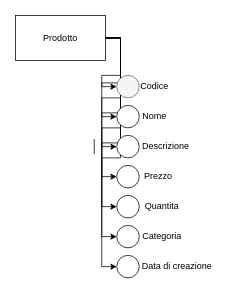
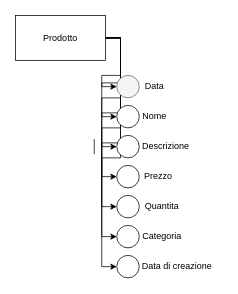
node "Codice": label "Codice" -> "Data"
